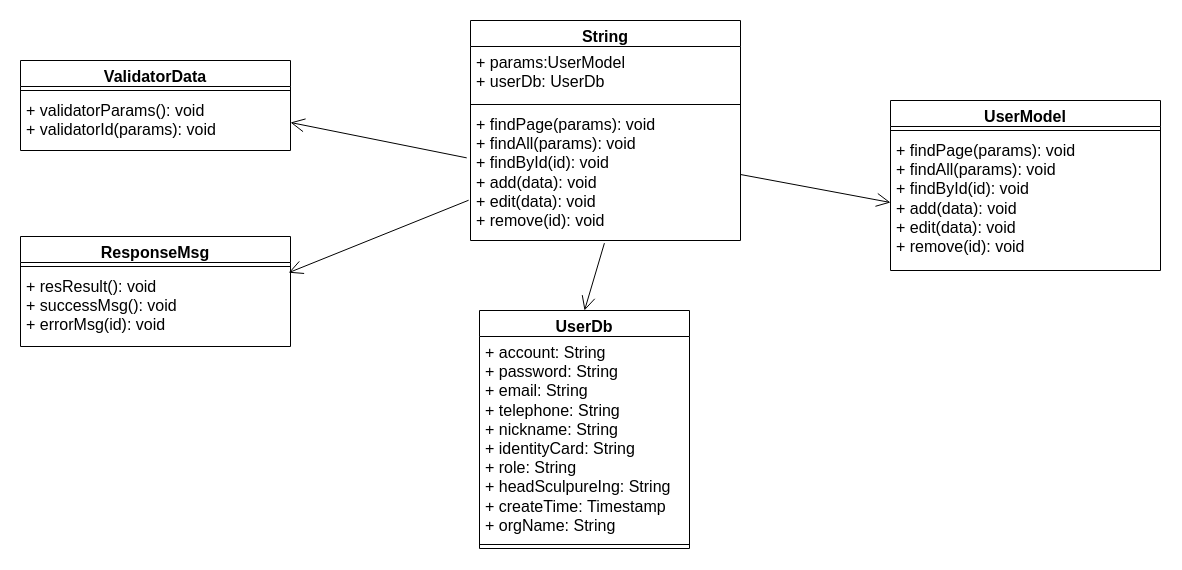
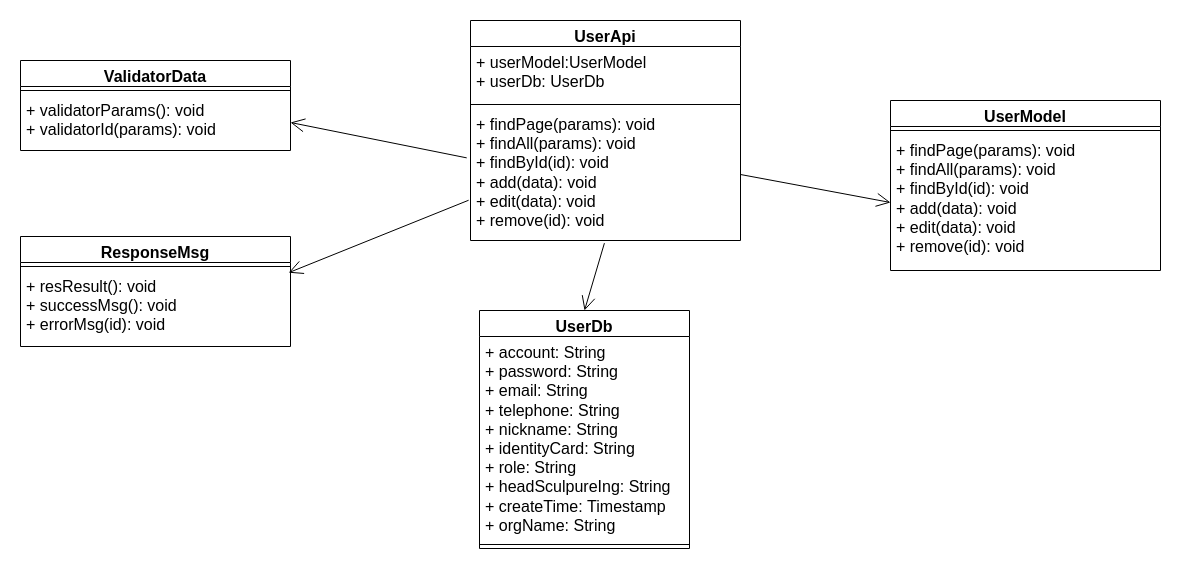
node "String": label "String" -> "UserApi"
node "+ params:UserModel+ userDb: UserDb": label "+ params:UserModel+ userDb: UserDb" -> "+ userModel:UserModel+ userDb: UserDb"
